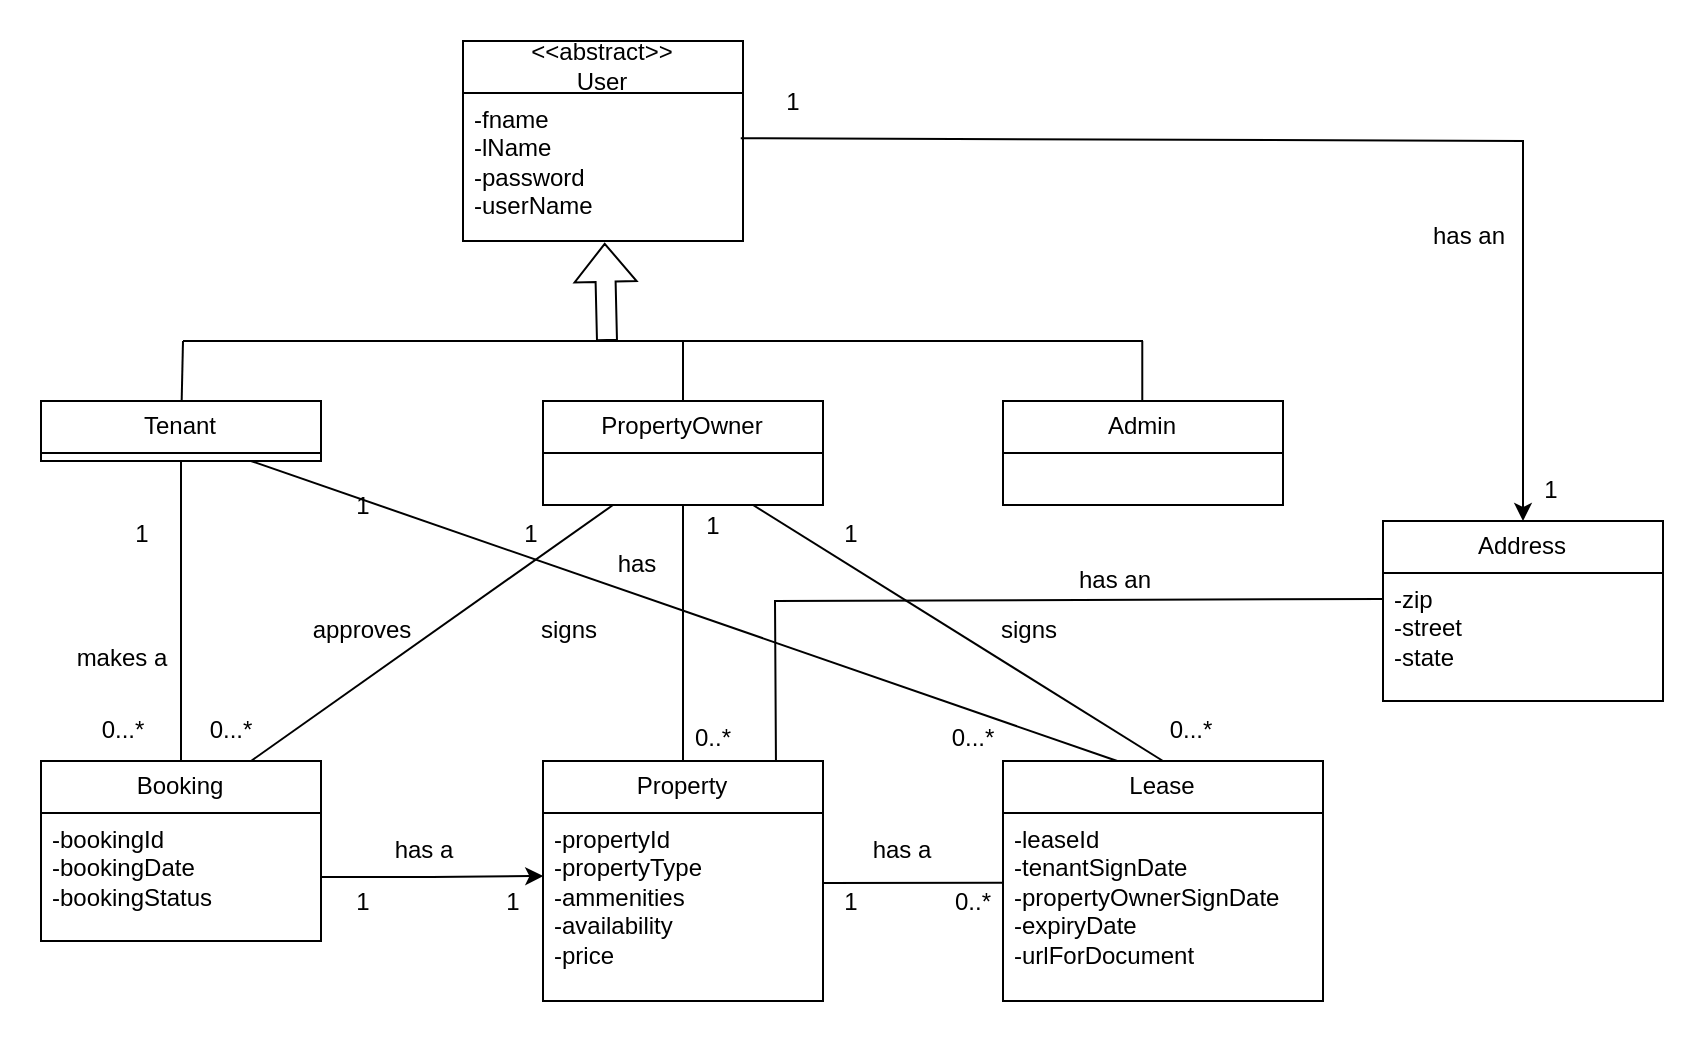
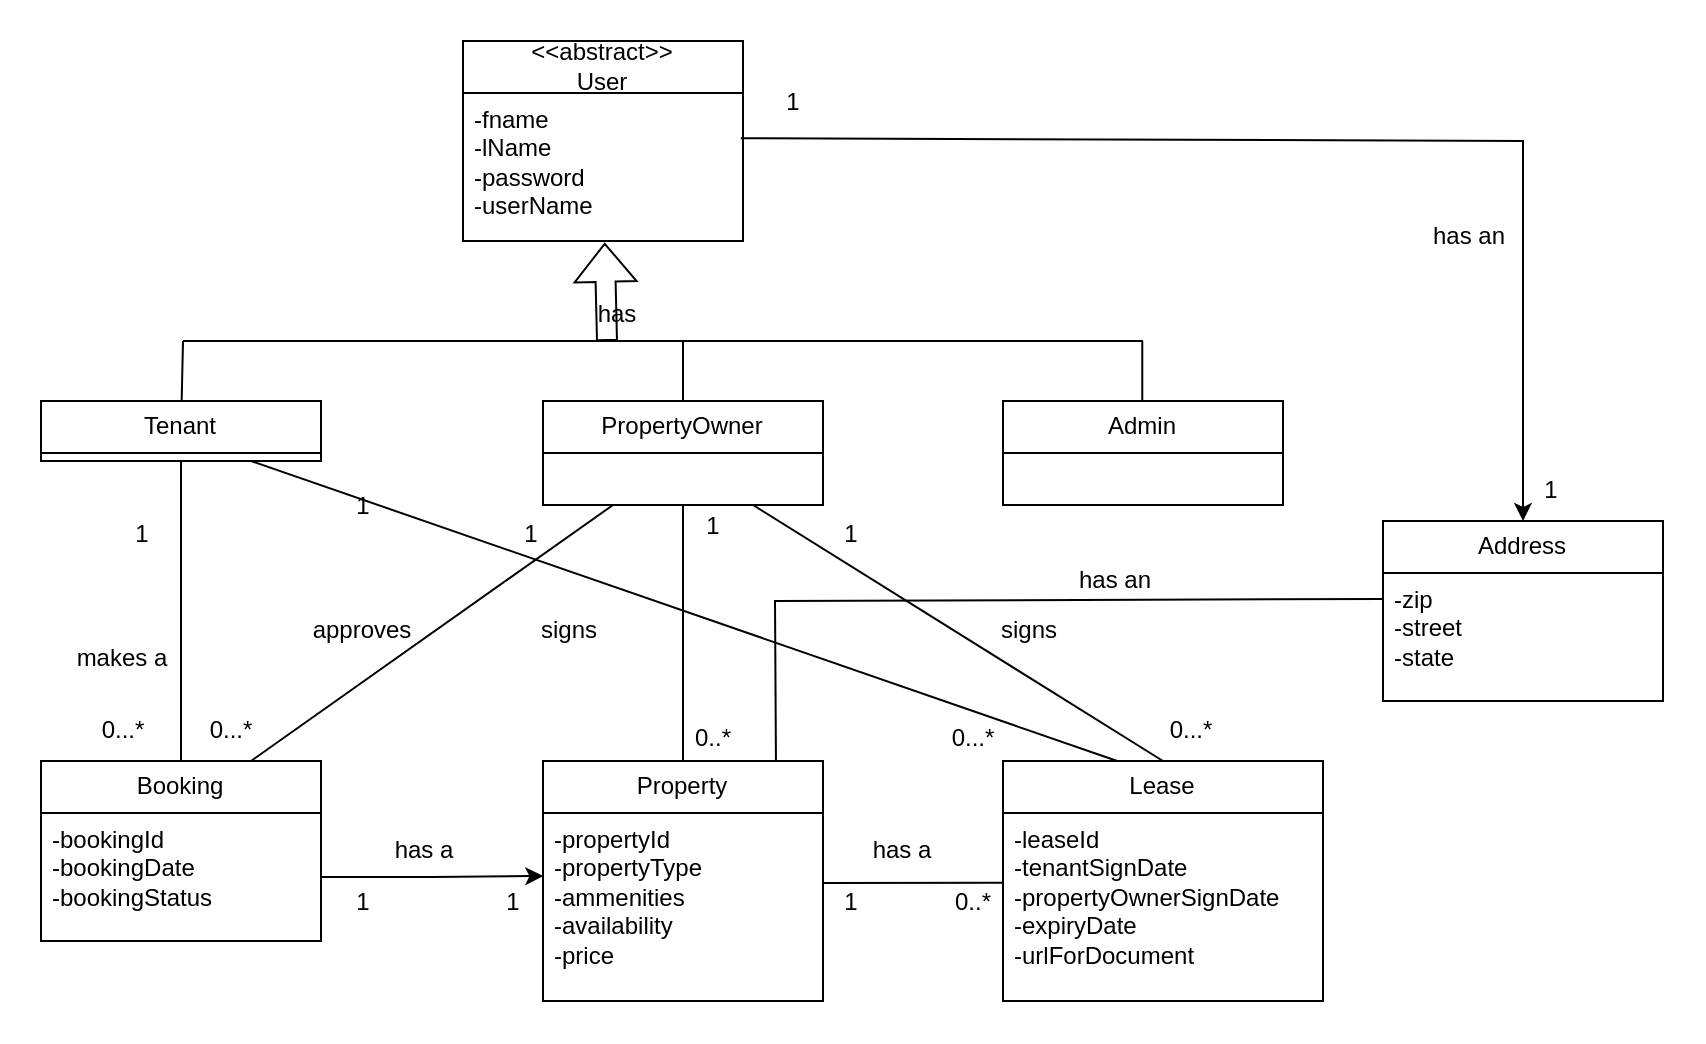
node "has": moved (638, 564) -> (618, 314)
